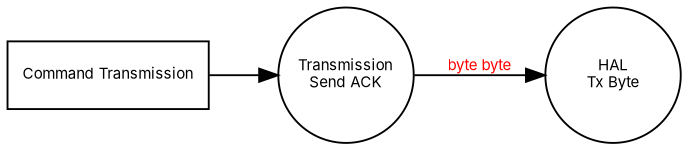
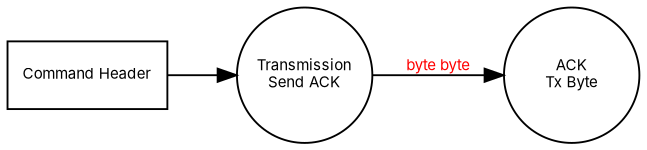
node "Command Transmission": label "Command Transmission" -> "Command Header"
node "HAL Tx Byte": label "HAL Tx Byte" -> "ACK Tx Byte"
